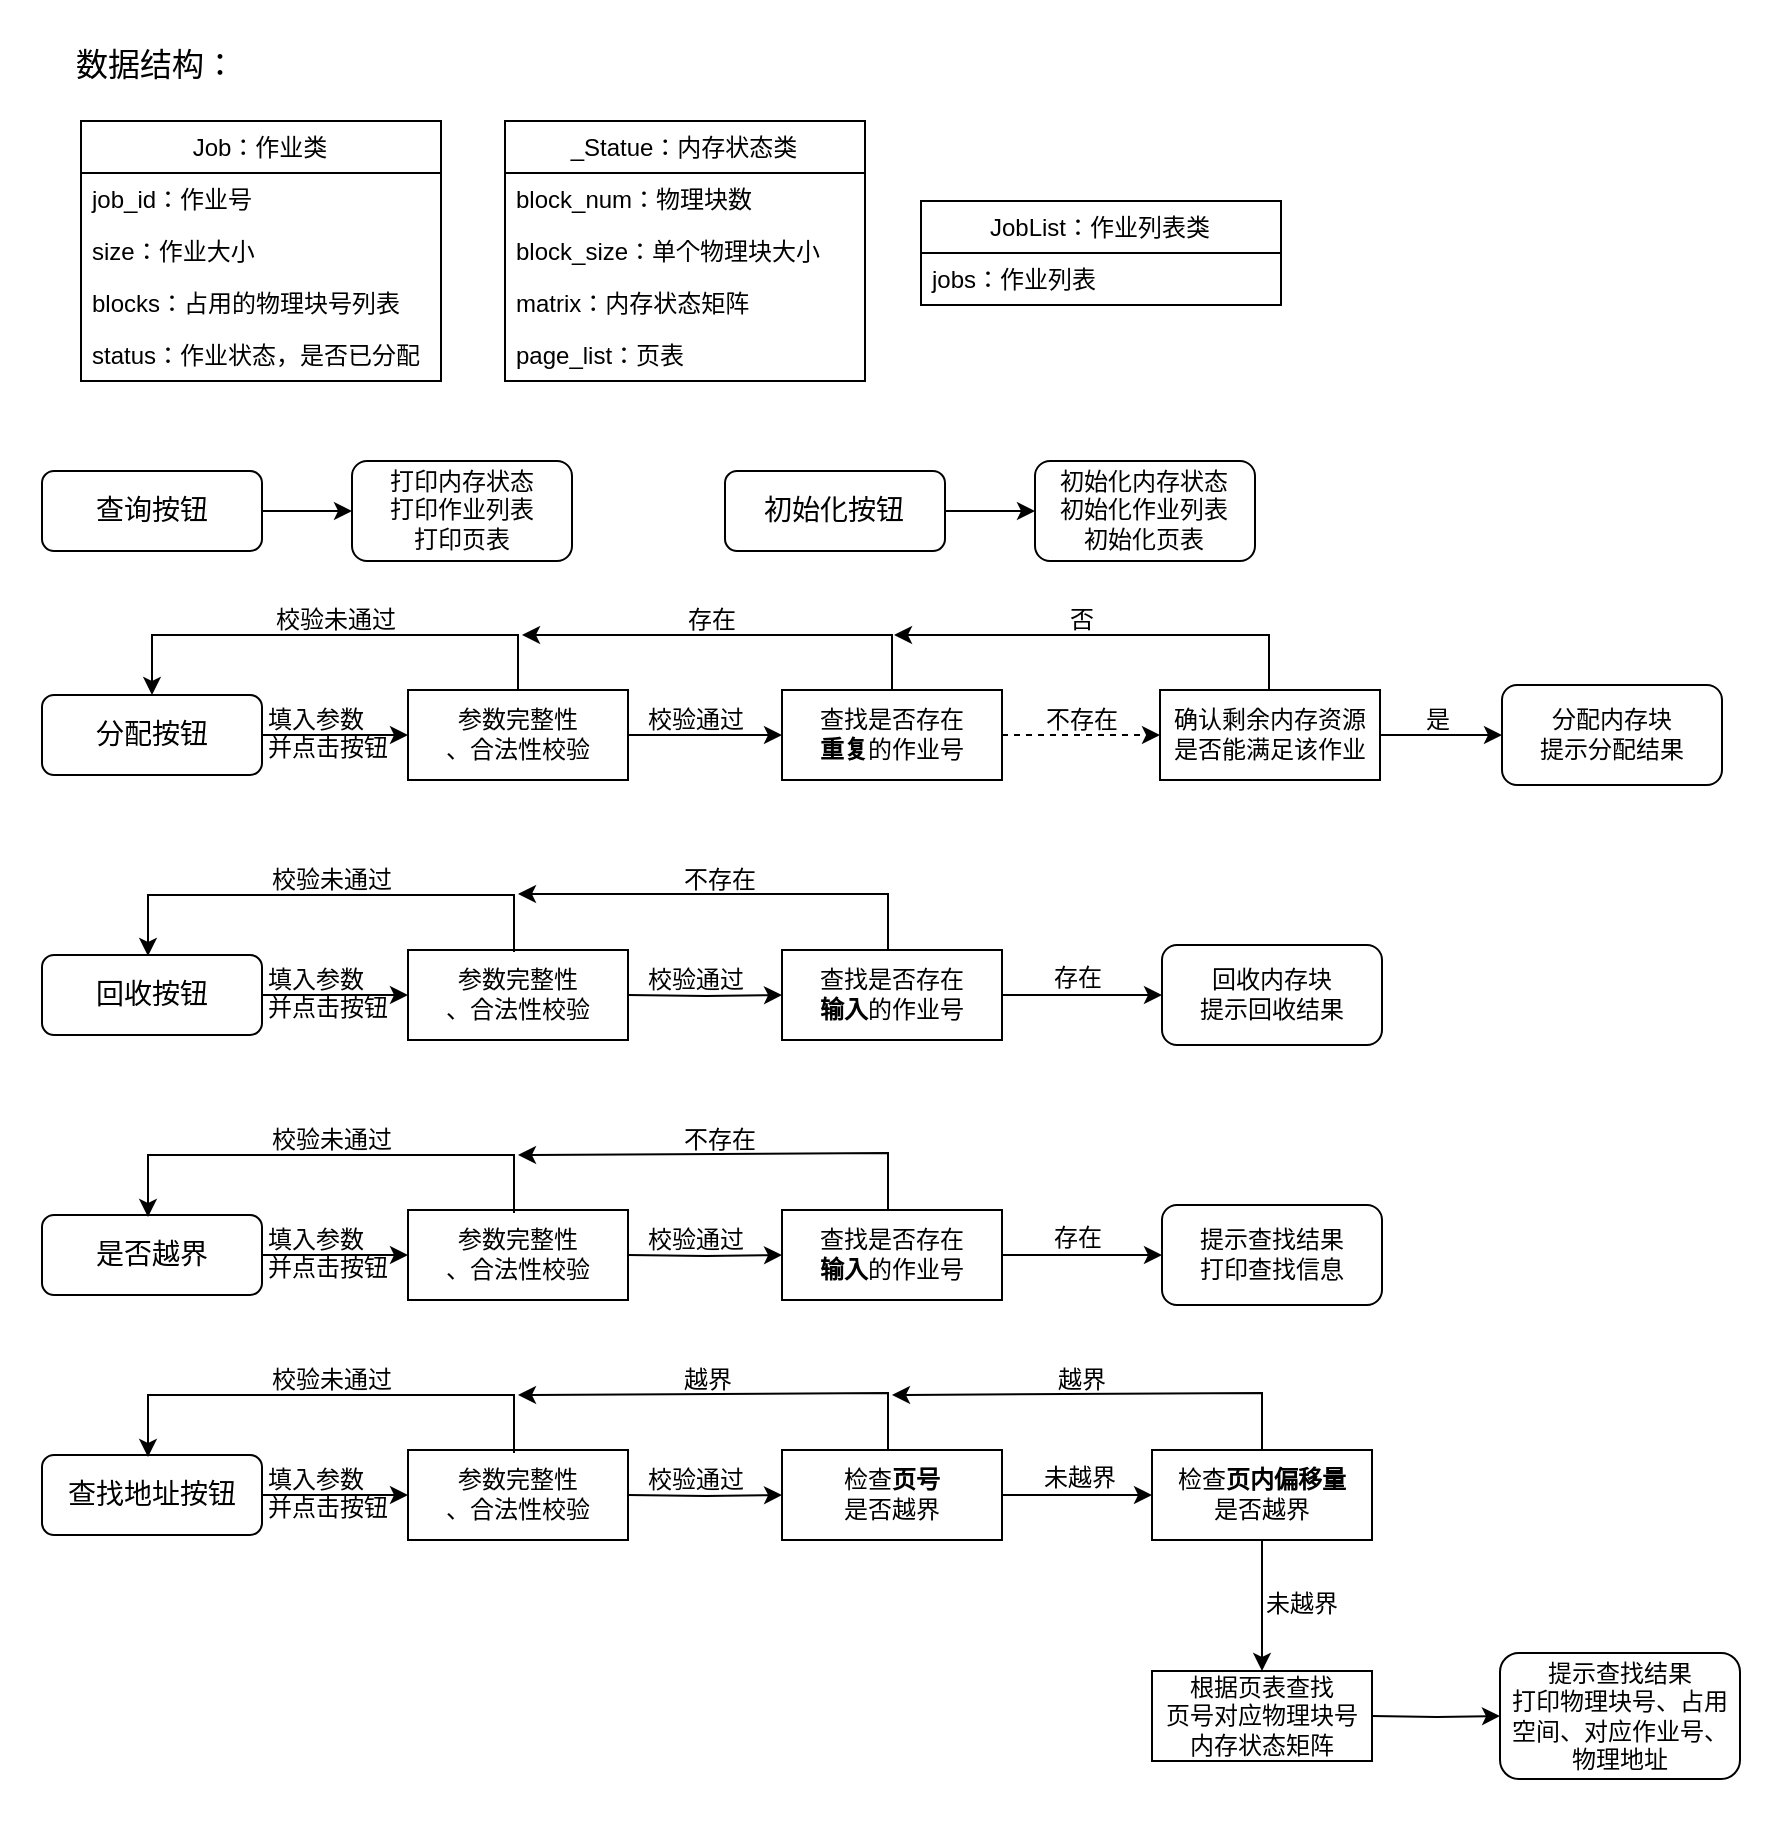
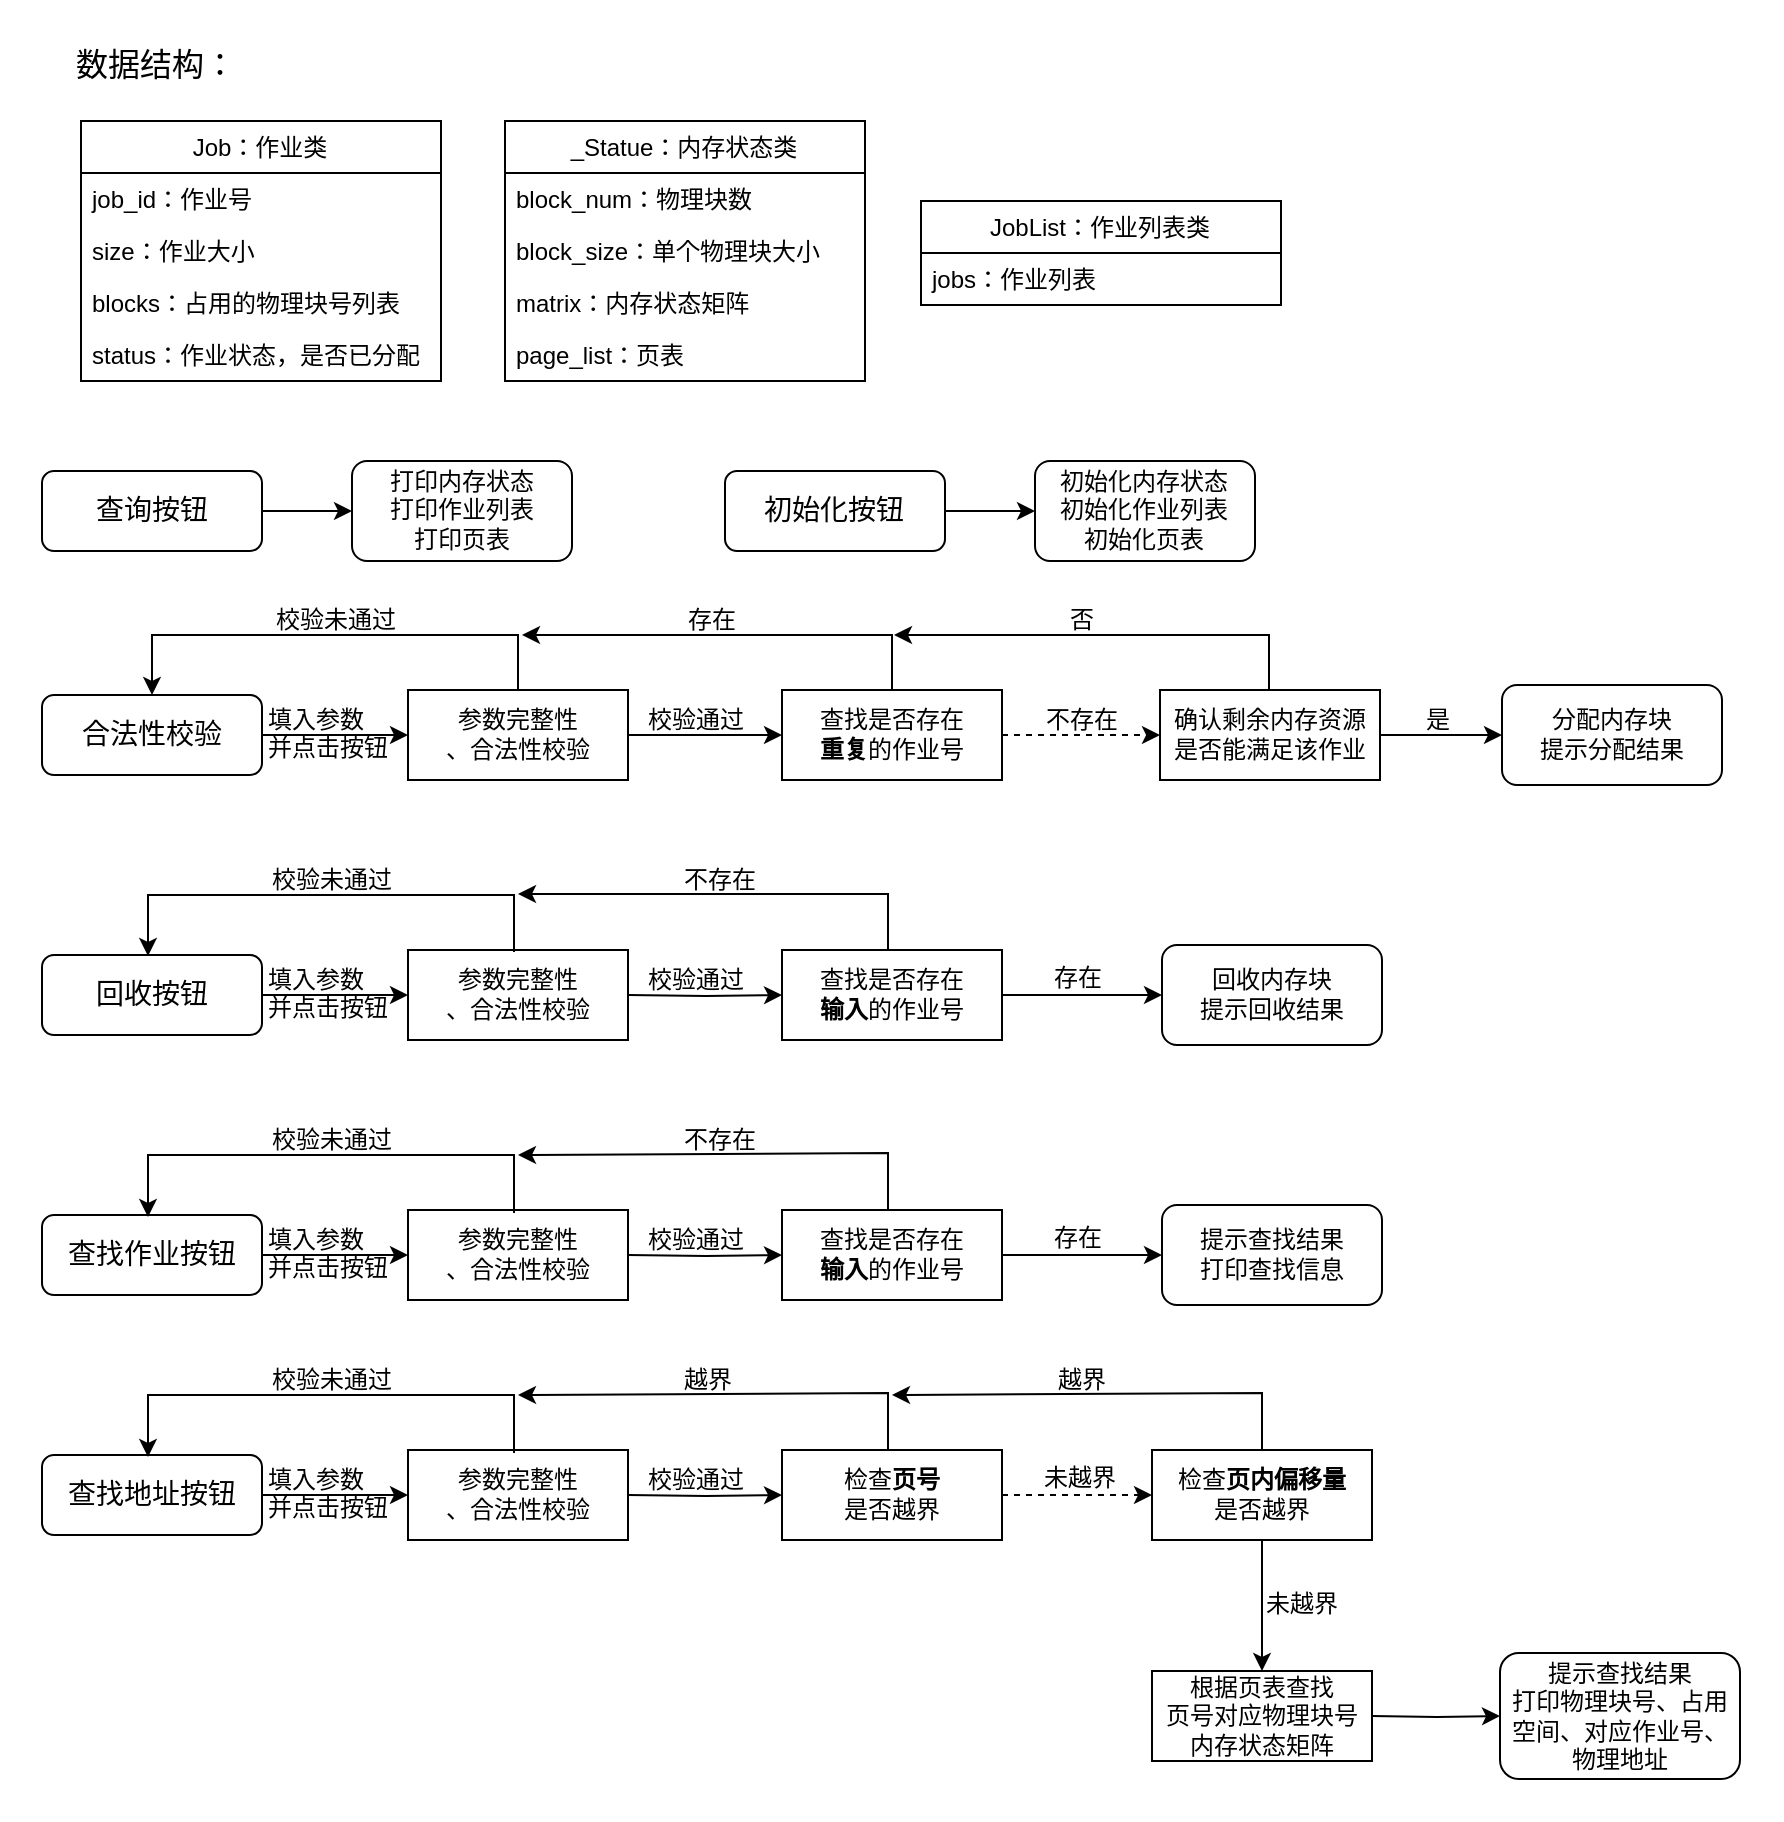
node "分配按钮": label "分配按钮" -> "合法性校验"
node "是否越界": label "是否越界" -> "查找作业按钮"
edge "检查页号 是否越界" -> "检查页内偏移量 是否越界": style solid -> dashed
